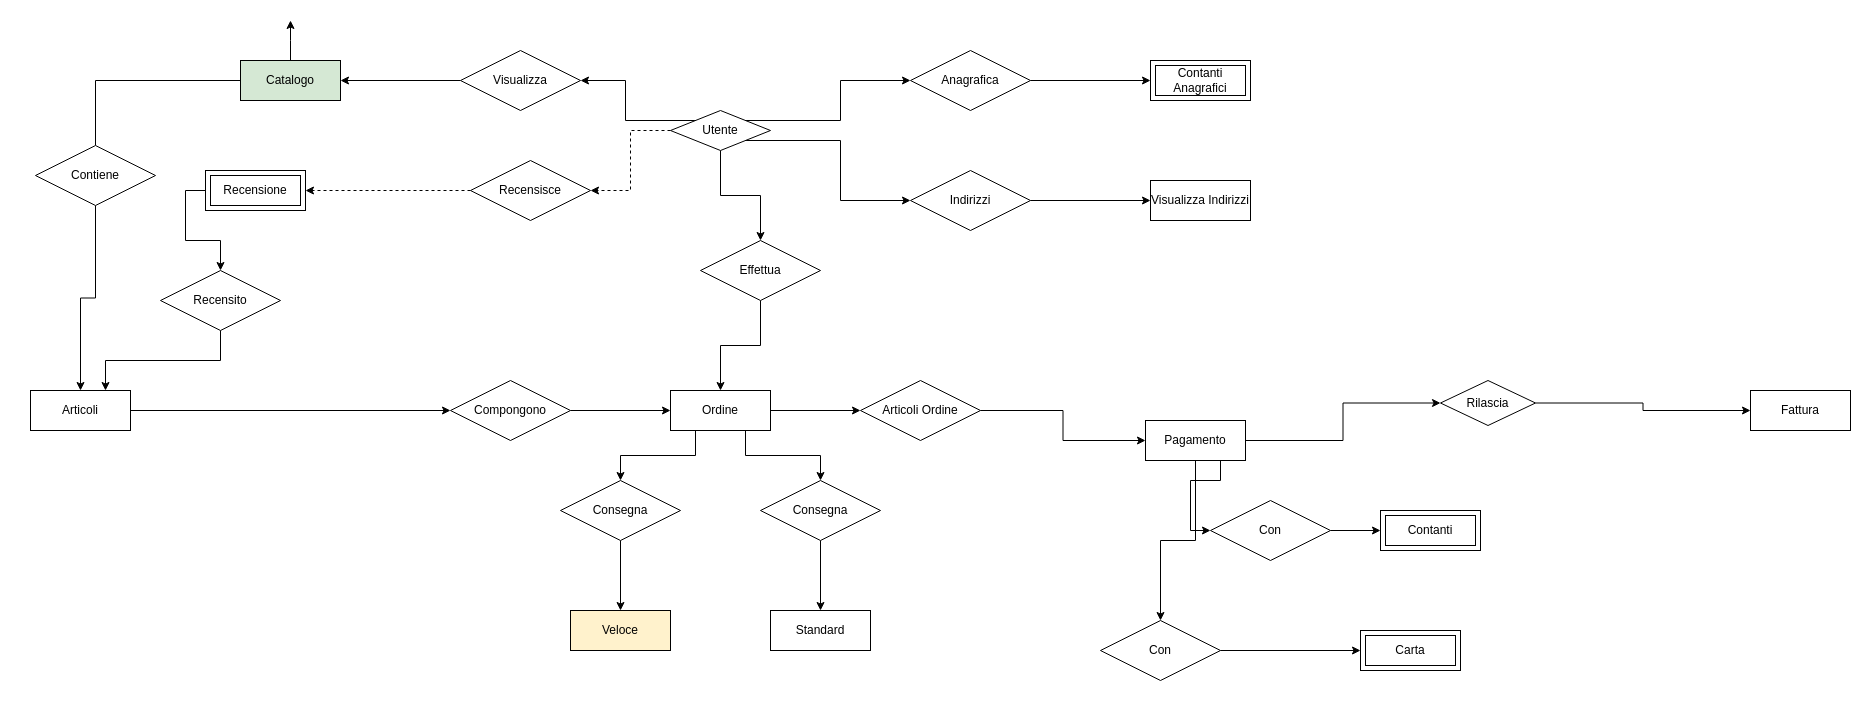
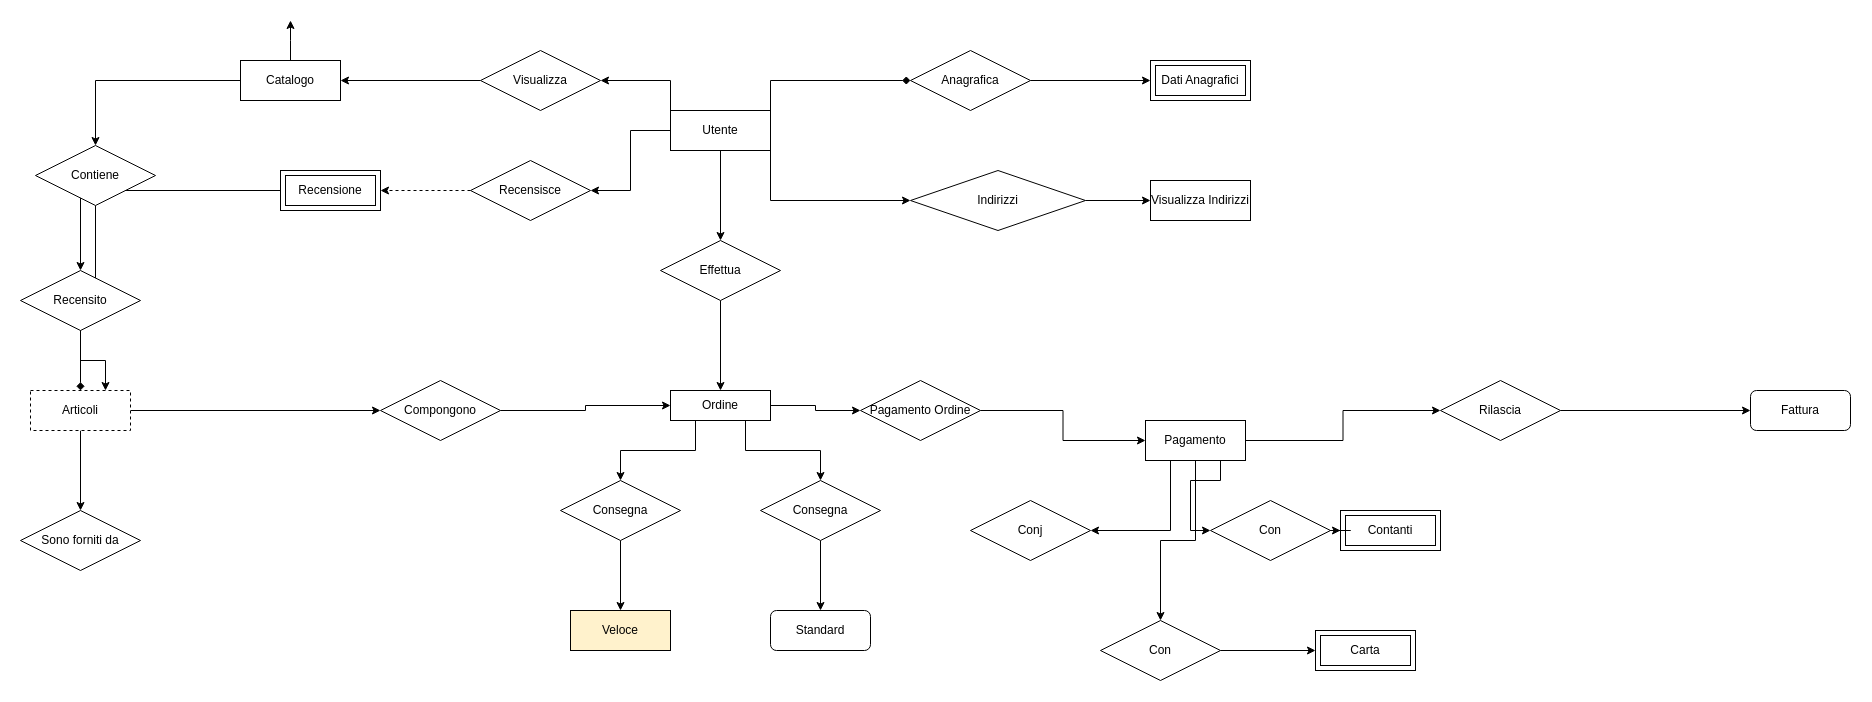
node "Catalogo": fillcolor #d5e8d4 -> #ffffff
node "Visualizza": moved (521, 81) -> (541, 81)
edge "Utente" -> "Anagrafica": arrowhead classic -> diamond
node "Contanti Anagrafici": label "Contanti Anagrafici" -> "Dati Anagrafici"
node "Utente": shape diamond -> rectangle
edge "Catalogo" -- "Contiene": arrowhead none -> classic
edge "Utente" -> "Recensisce": style dashed -> solid
node "Recensione": moved (256, 191) -> (331, 191)
node "Indirizzi": size 120x60 -> 175x60
node "Effettua": moved (761, 271) -> (721, 271)
node "Recensito": moved (221, 301) -> (81, 301)
edge "Contiene" -> "Articoli": arrowhead classic -> diamond
node "Rilascia": size 95x45 -> 120x60
node "Articoli": style solid -> dashed
node "Compongono": moved (511, 411) -> (441, 411)
node "Ordine": size 100x40 -> 100x30
node "Articoli Ordine": label "Articoli Ordine" -> "Pagamento Ordine"
node "Fattura": shape rectangle -> rounded rectangle
edge "Articoli" -> "Sono forniti da": added
node "Conj": added
edge "Pagamento" -> "Conj": added
node "Contanti": moved (1431, 531) -> (1391, 531)
node "Sono forniti da": added
node "Standard": shape rectangle -> rounded rectangle
node "Carta": moved (1411, 651) -> (1366, 651)
